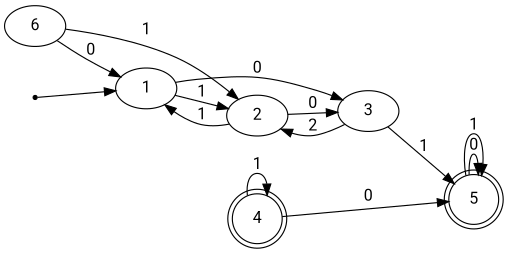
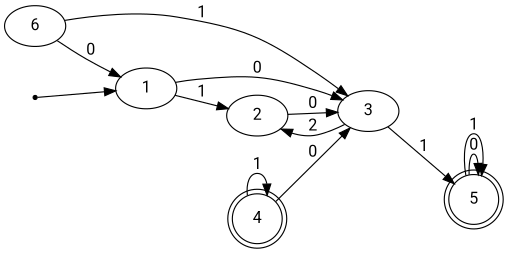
edge "6" -> "2": now "6" -> "3"
edge "2" -> "1": removed, label "1"
edge "4" -> "5": now "4" -> "3"
